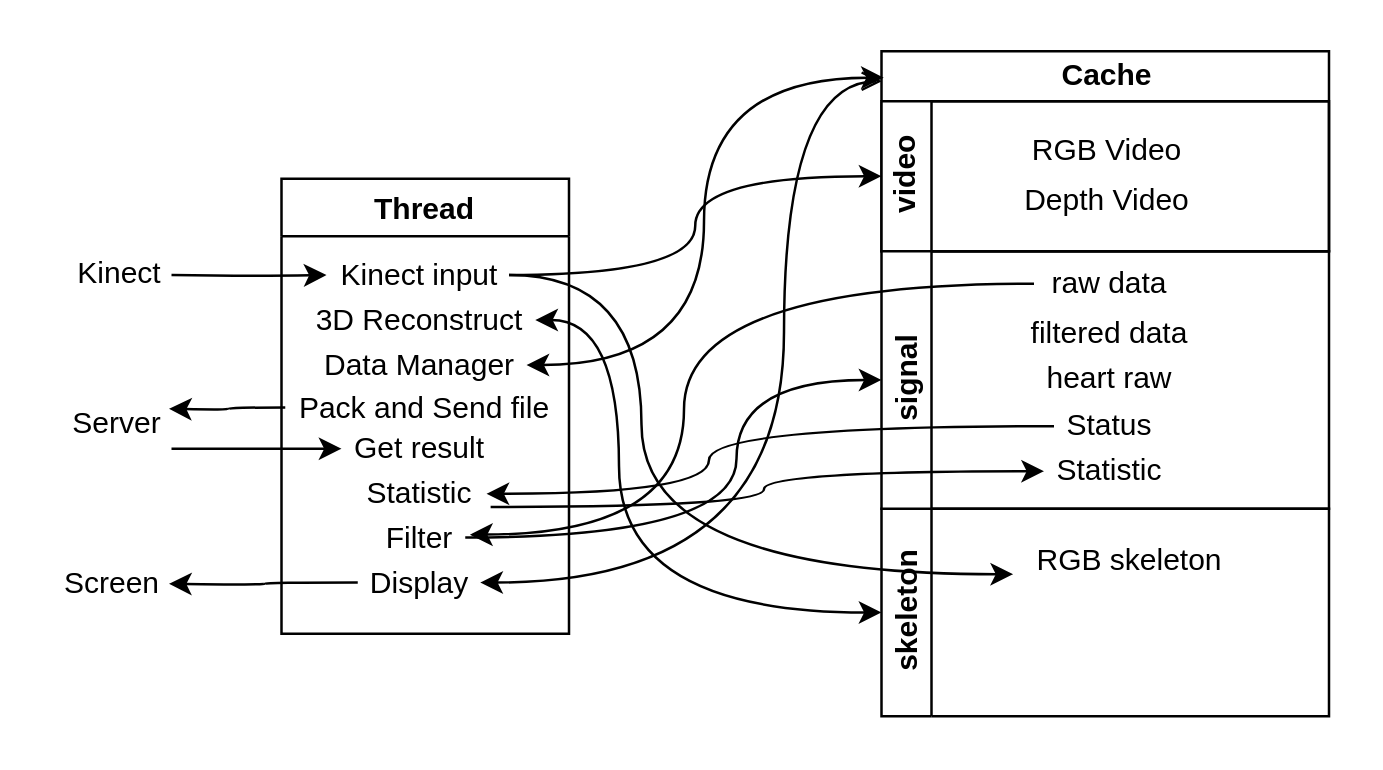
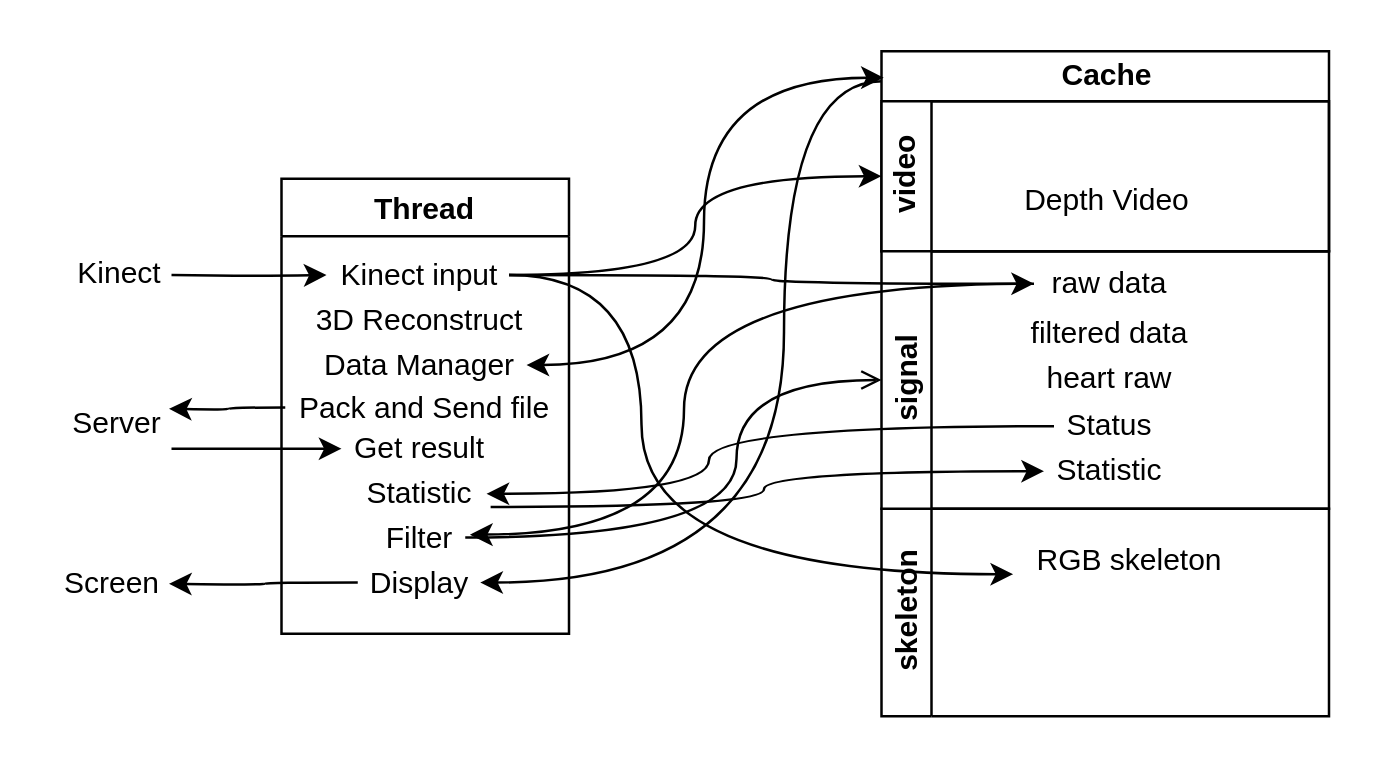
edge "Cache" -- "Display": arrowhead open -> none
node "RGB Video": removed
edge "Kinect input" -> "raw data": added
edge "Filter" -> "signal": arrowhead classic -> open
edge "3D Reconstruct" -- "skeleton": removed
